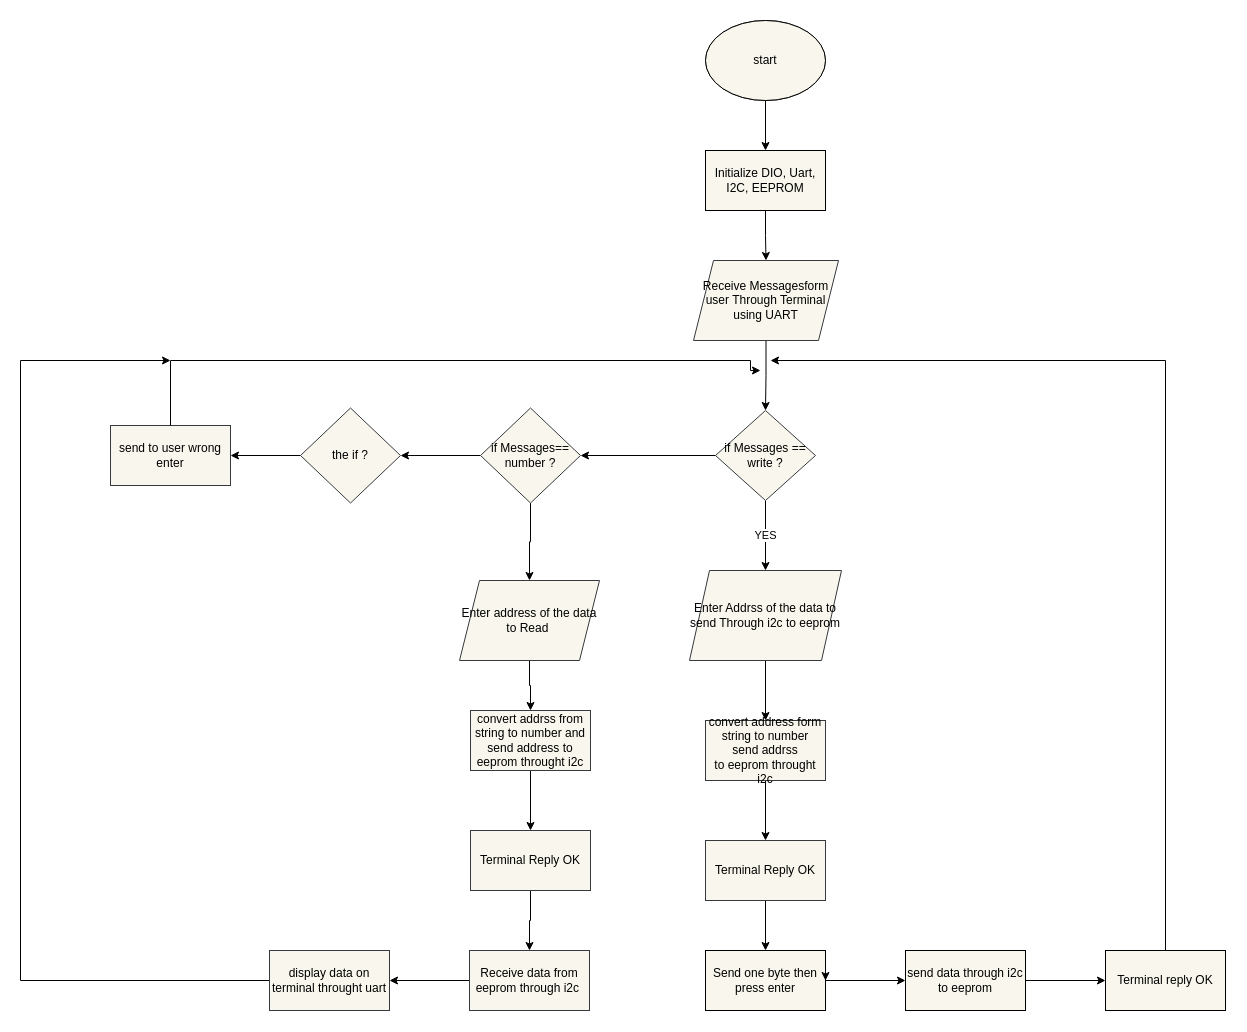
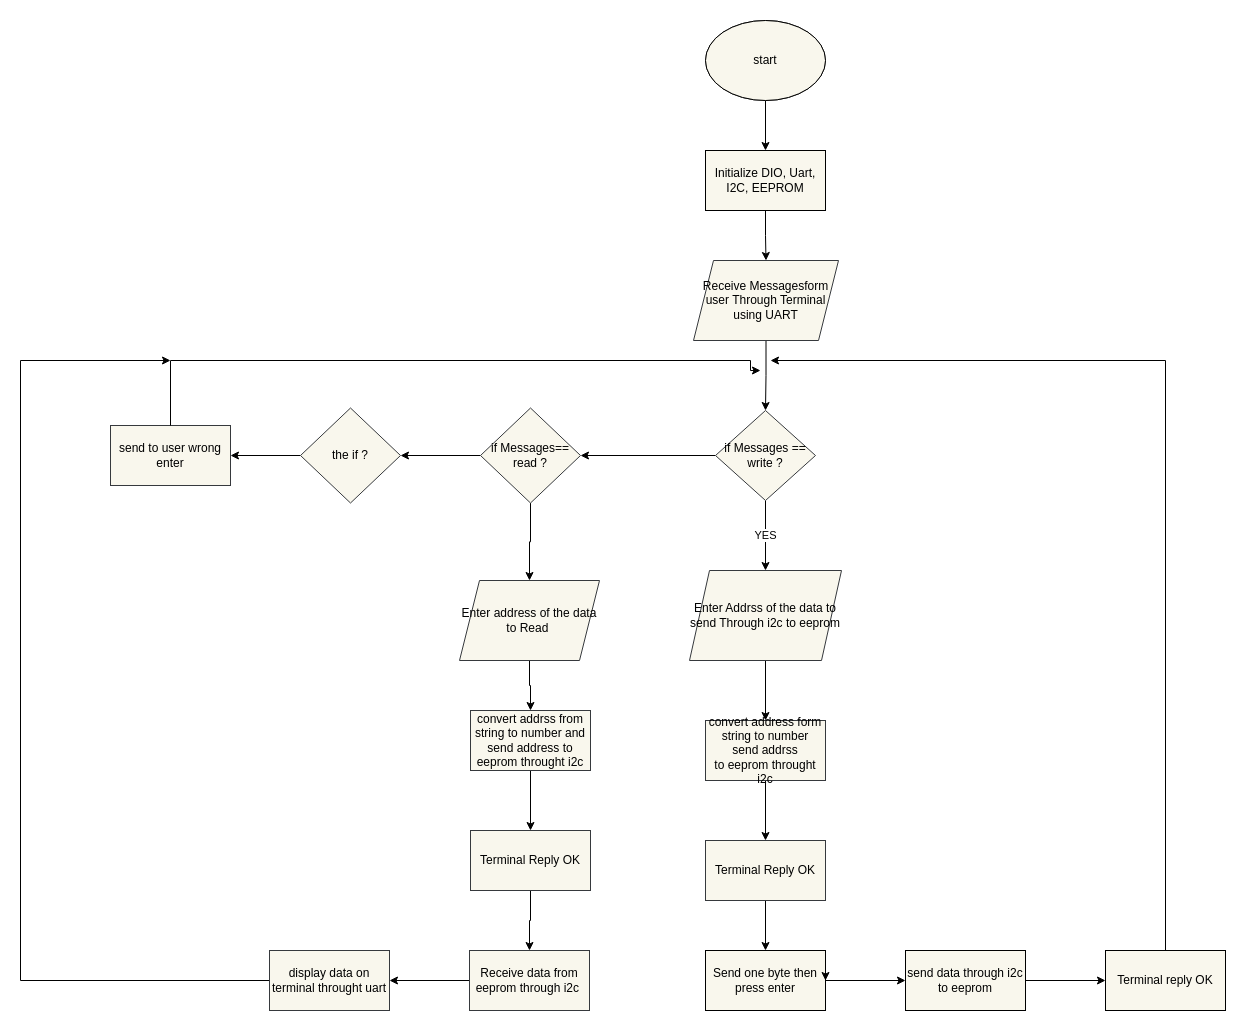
node "if Messages== number ?": label "if Messages== number ?" -> "if Messages== read ?"
